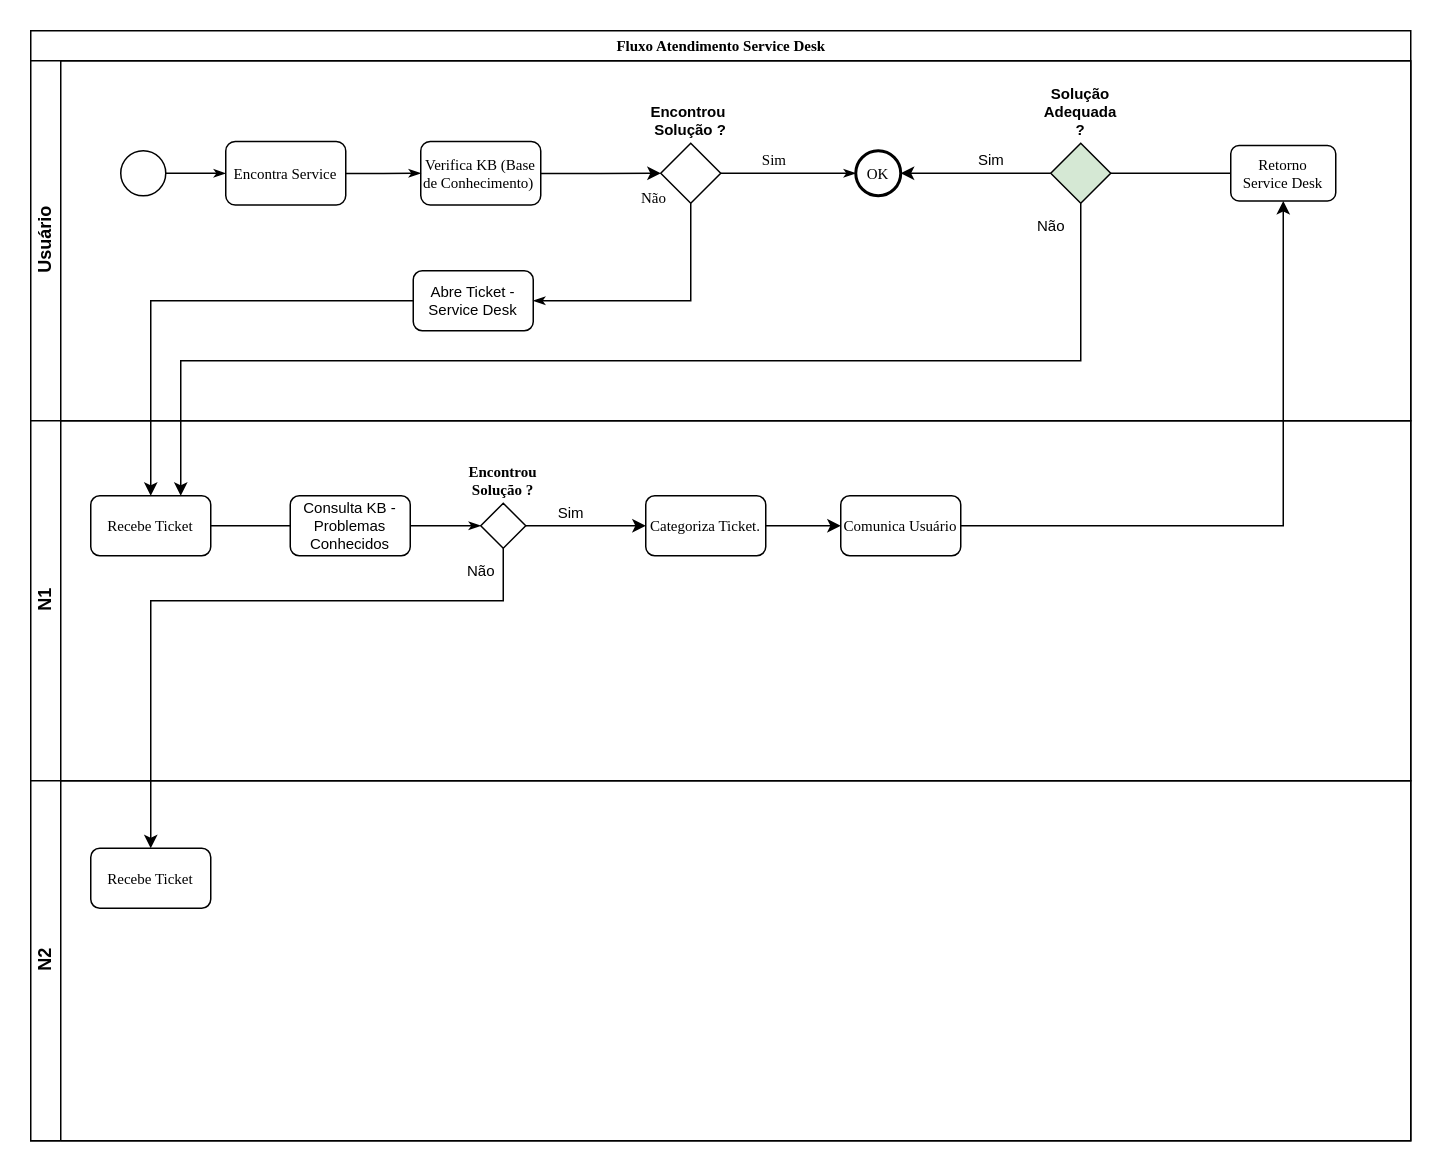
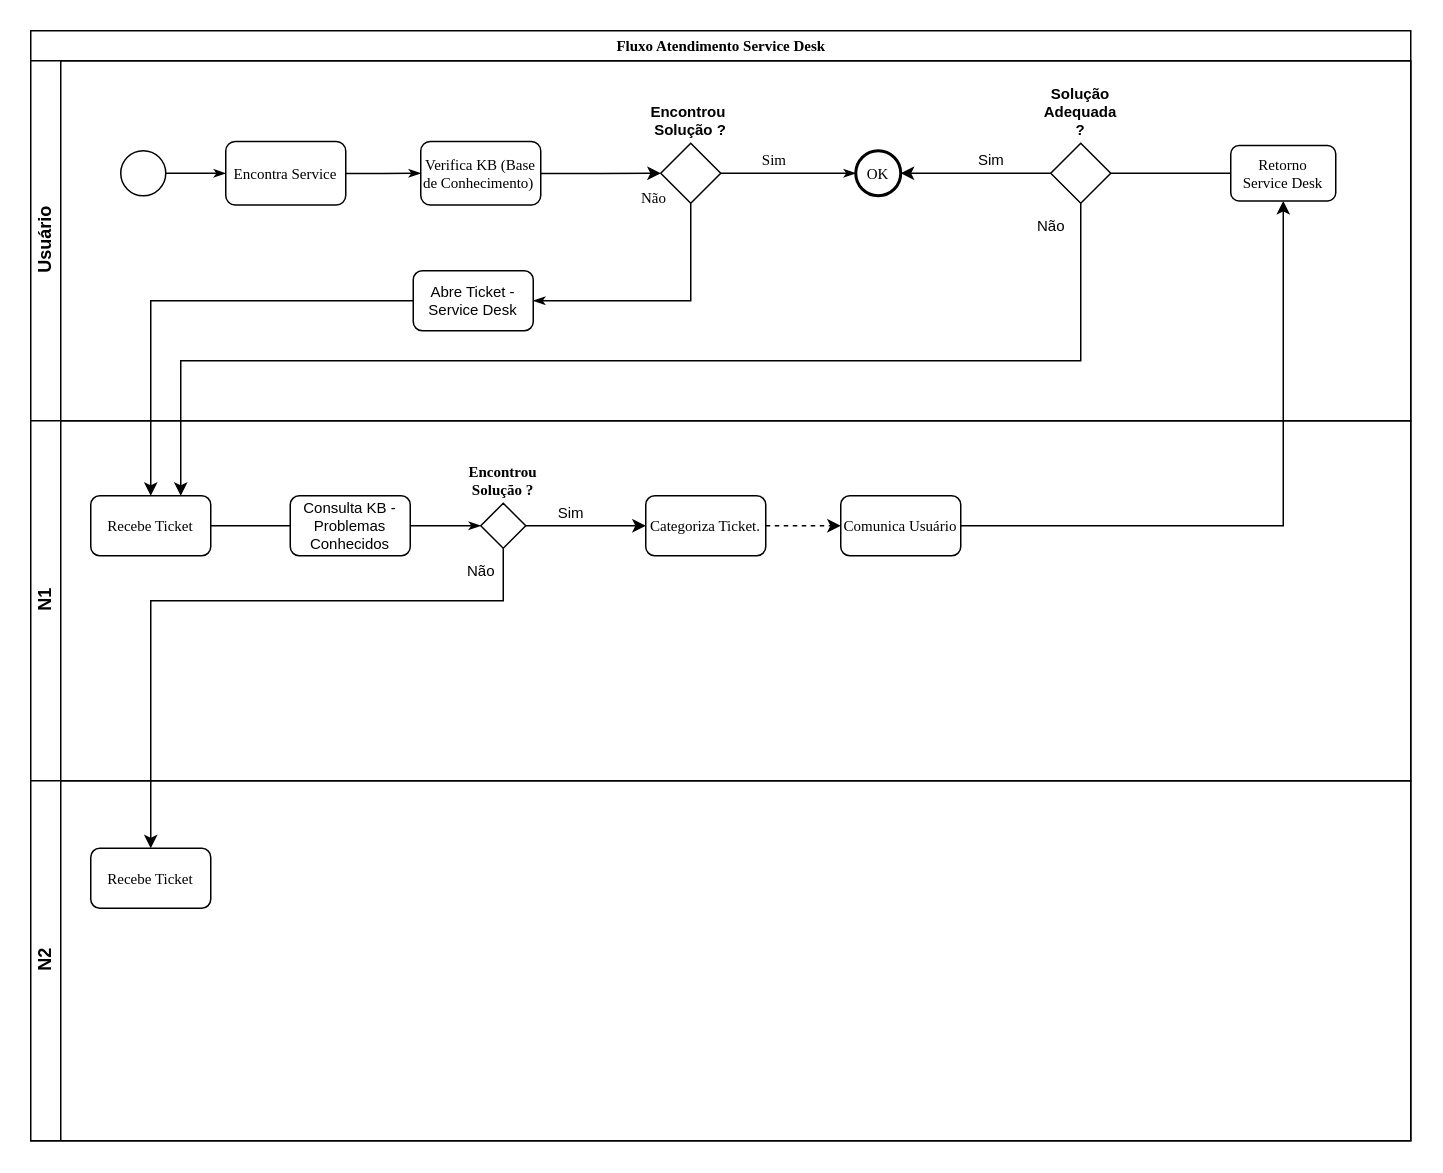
node "Solução Adequada ?": fillcolor #d5e8d4 -> #ffffff
edge "Categoriza Ticket." -> "Comunica Usuário": style solid -> dashed
